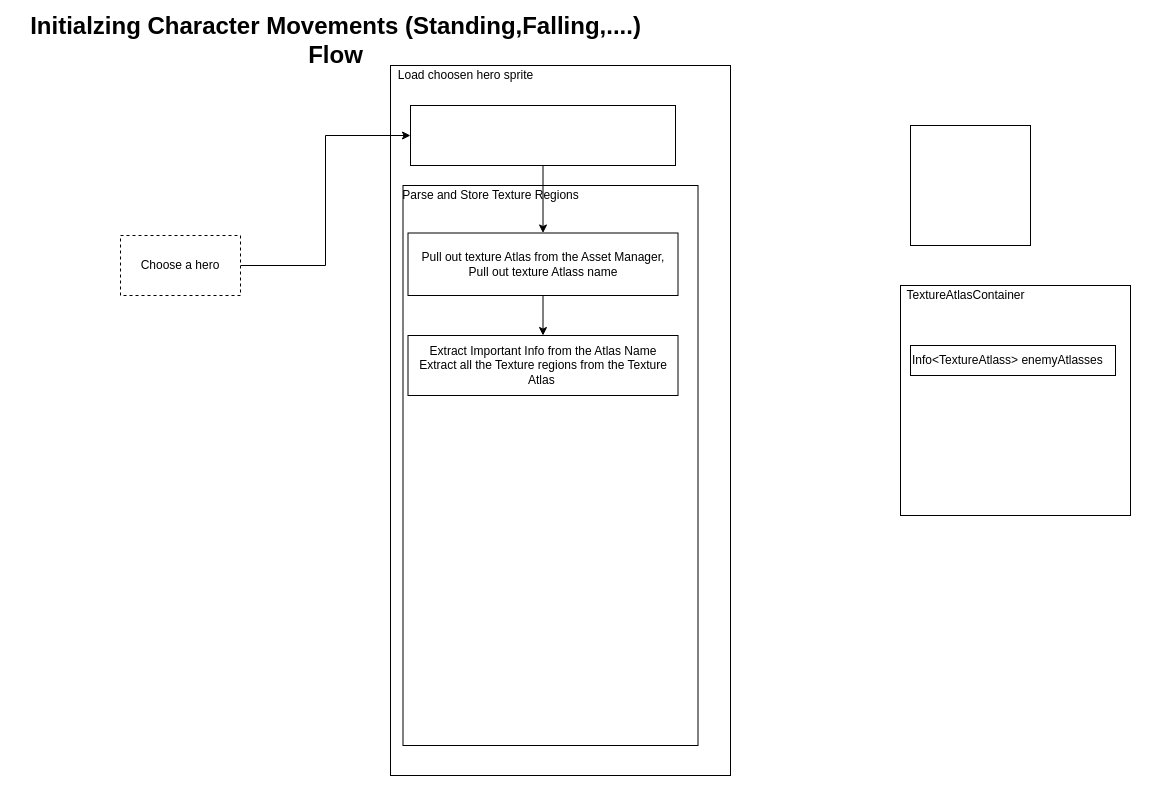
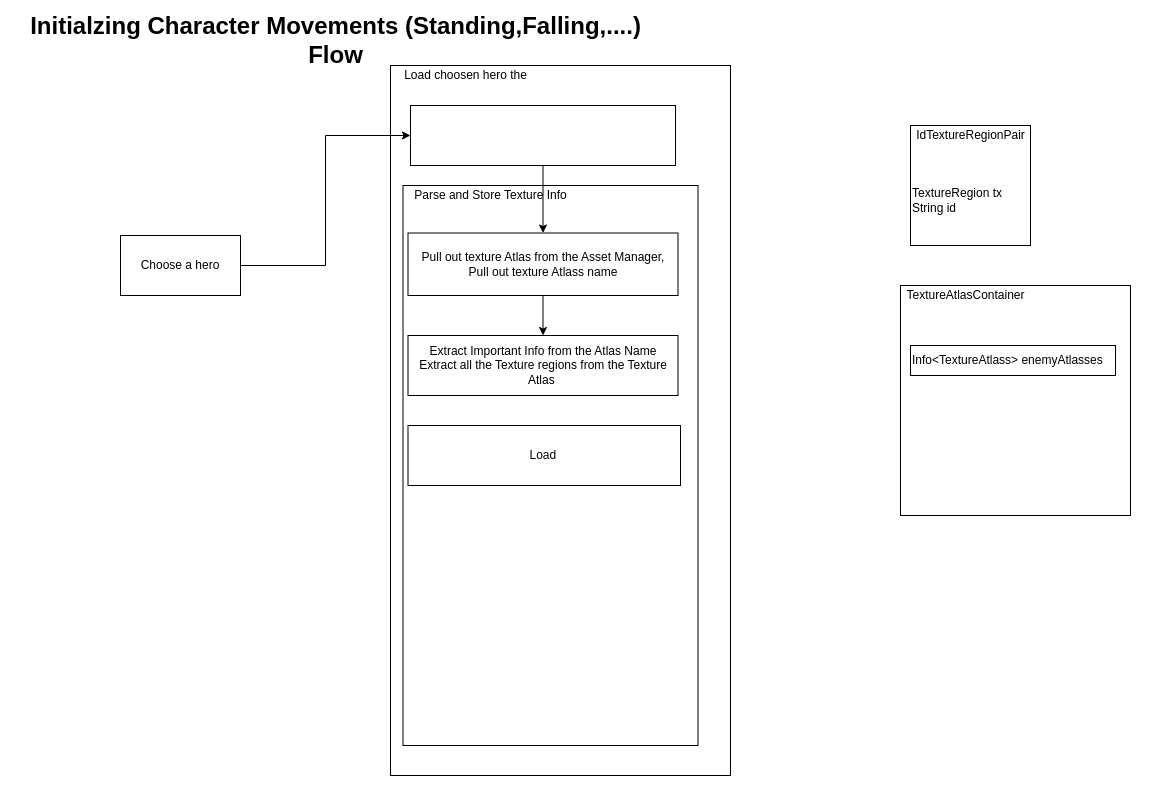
node "Load choosen hero sprite": label "Load choosen hero sprite" -> "Load choosen hero the"
node "IdTextureRegionPair": added
node "Parse and Store Texture Regions": label "Parse and Store Texture Regions" -> "Parse and Store Texture Info"
node "TextureRegion tx String id": added
node "Choose a hero": style dashed -> solid
node "Load": added
